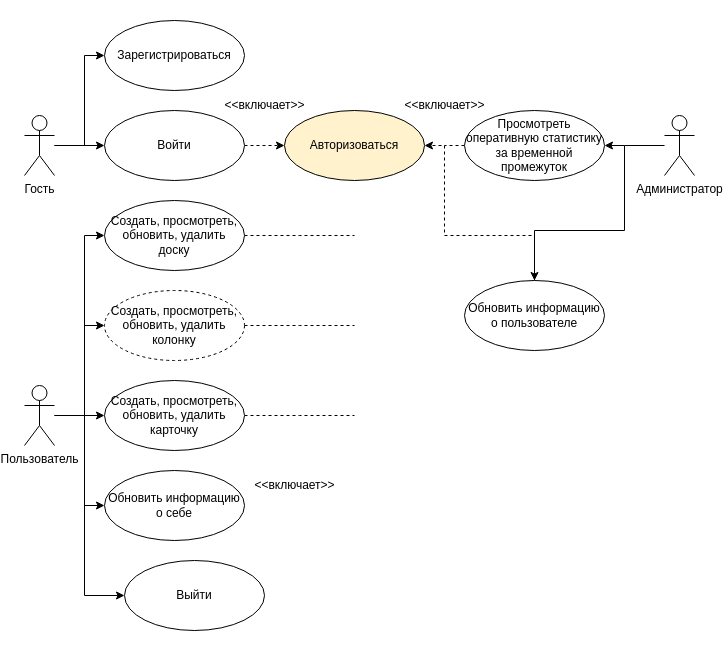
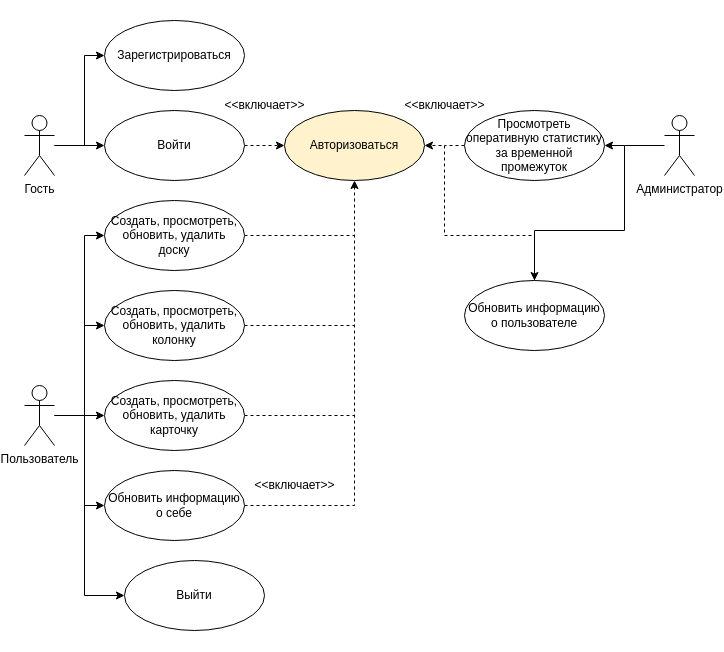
node "Создать, просмотреть, обновить, удалить колонку": style dashed -> solid
edge "Обновить информацию о себе" -> "Авторизоваться": added
